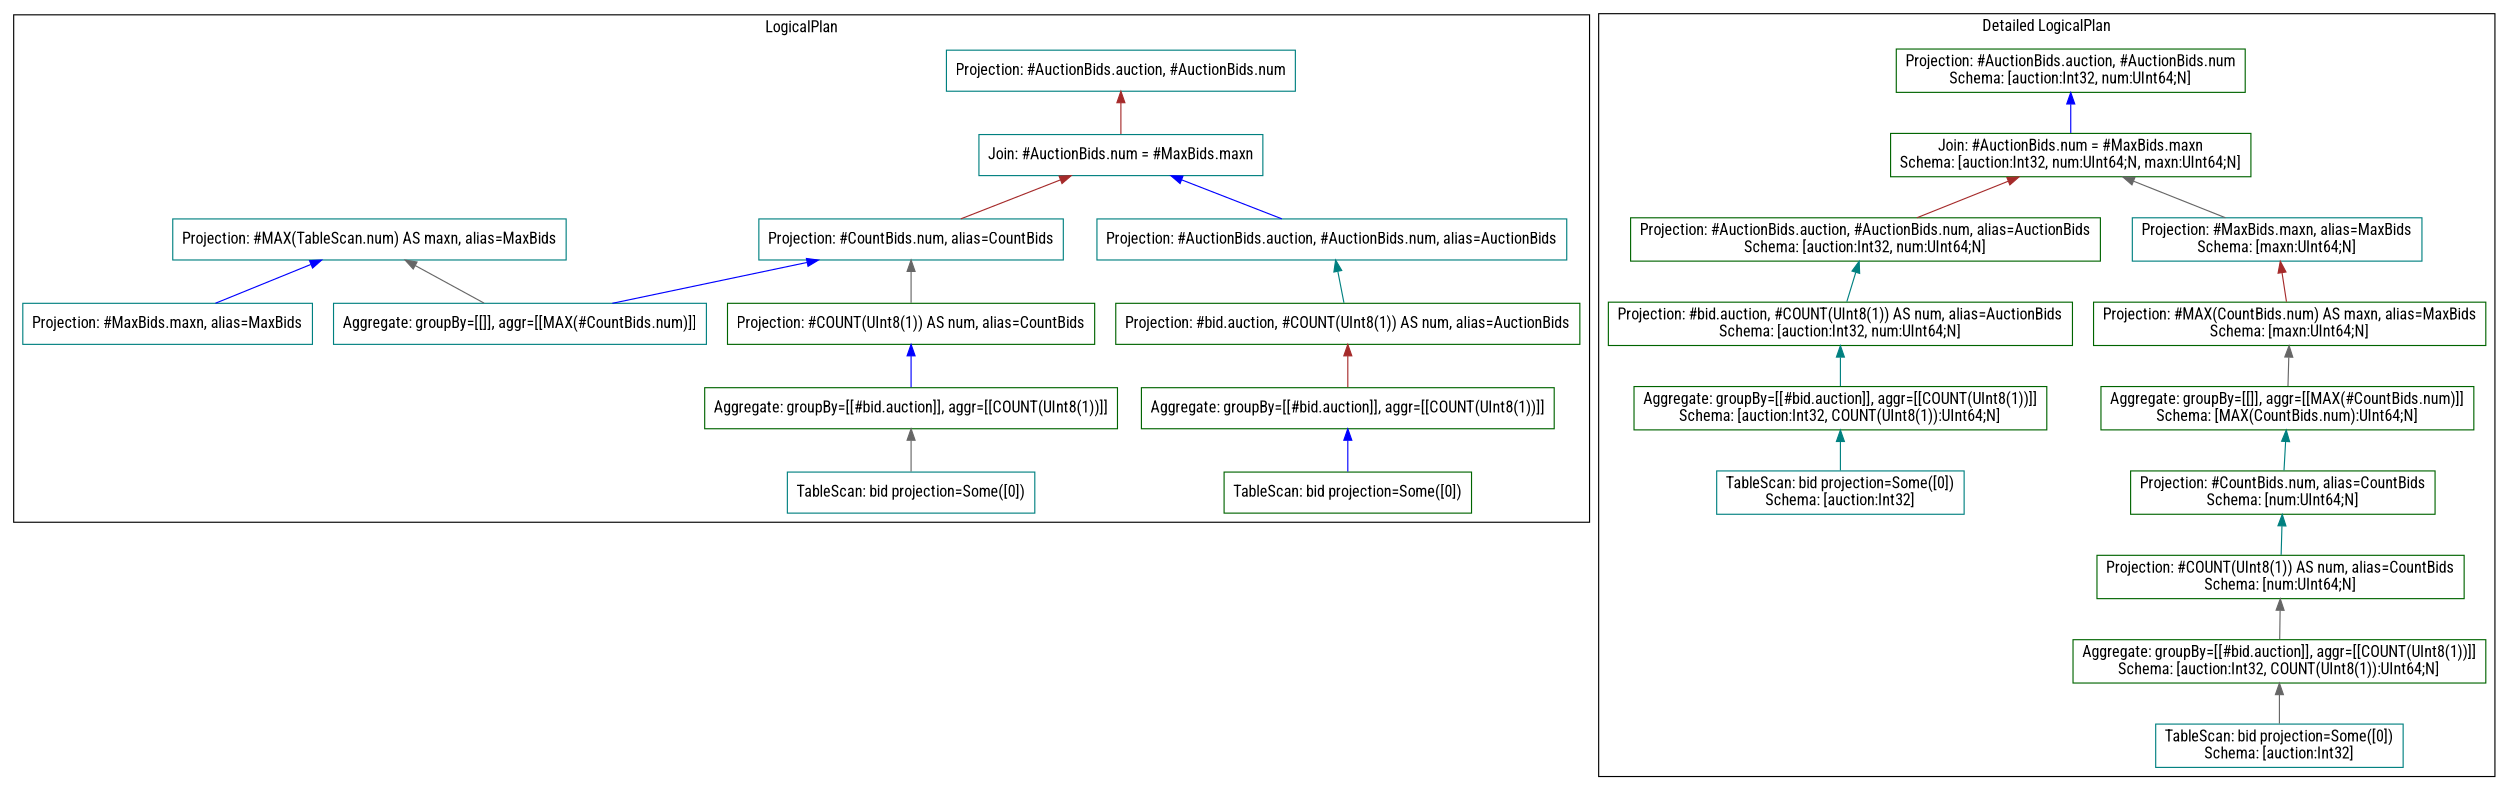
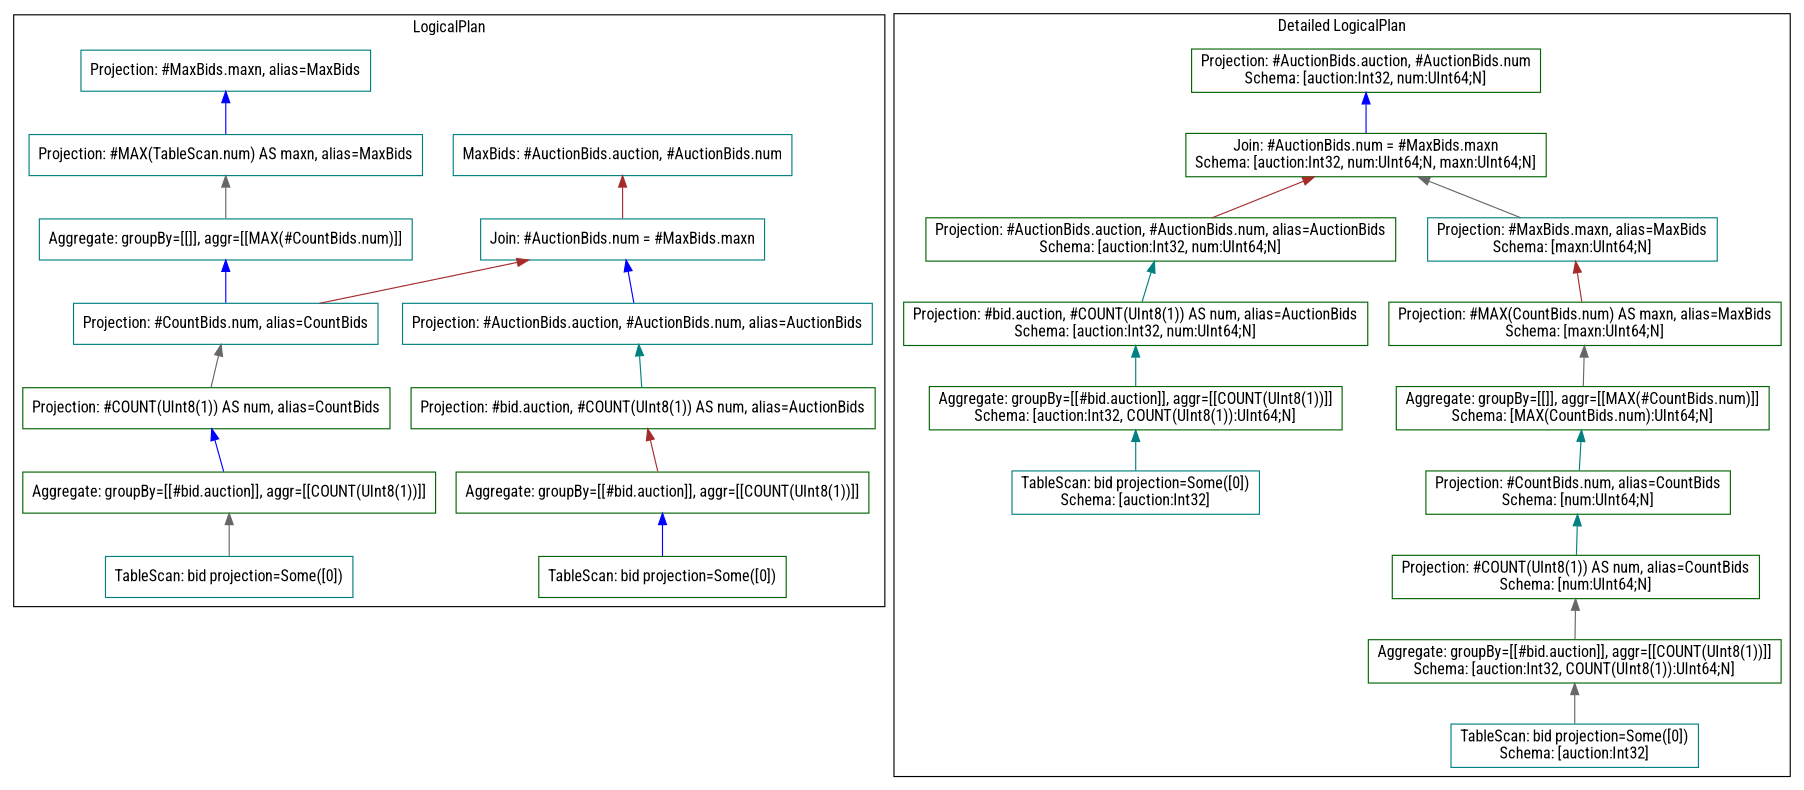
node "Projection: #AuctionBids.auction, #AuctionBids.num": label "Projection: #AuctionBids.auction, #AuctionBids.num" -> "MaxBids: #AuctionBids.auction, #AuctionBids.num"
edge "Aggregate: groupBy=[[]], aggr=[[MAX(#CountBids.num)]]" -> "Projection: #CountBids.num, alias=CountBids": reversed
edge "Projection: #MaxBids.maxn, alias=MaxBids" -> "Projection: #MAX(TableScan.num) AS maxn, alias=MaxBids": reversed
